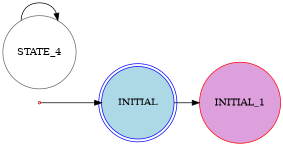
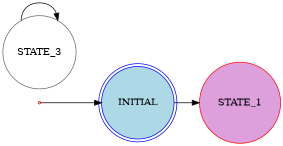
node "STATE_4": label "STATE_4" -> "STATE_3"
node "INITIAL_1": label "INITIAL_1" -> "STATE_1"
